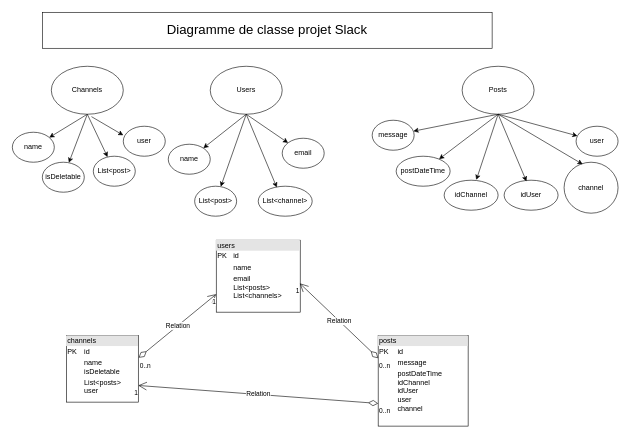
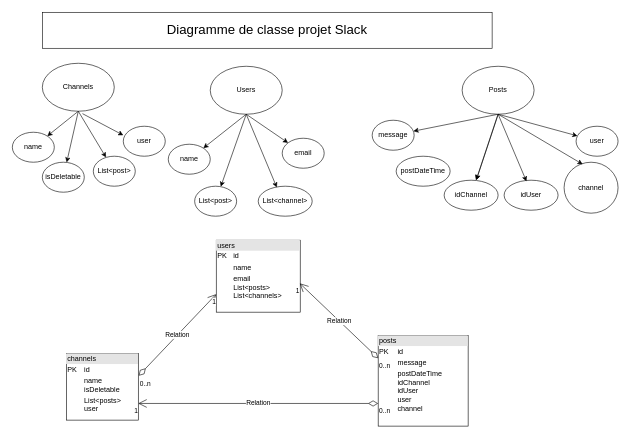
node "Channels": moved (87, 90) -> (78, 87)
edge "Posts" -> "postDateTime": now "Posts" -> "idChannel"
node "channels PK id name isDeletable List<posts> user": moved (102, 369) -> (102, 387)
